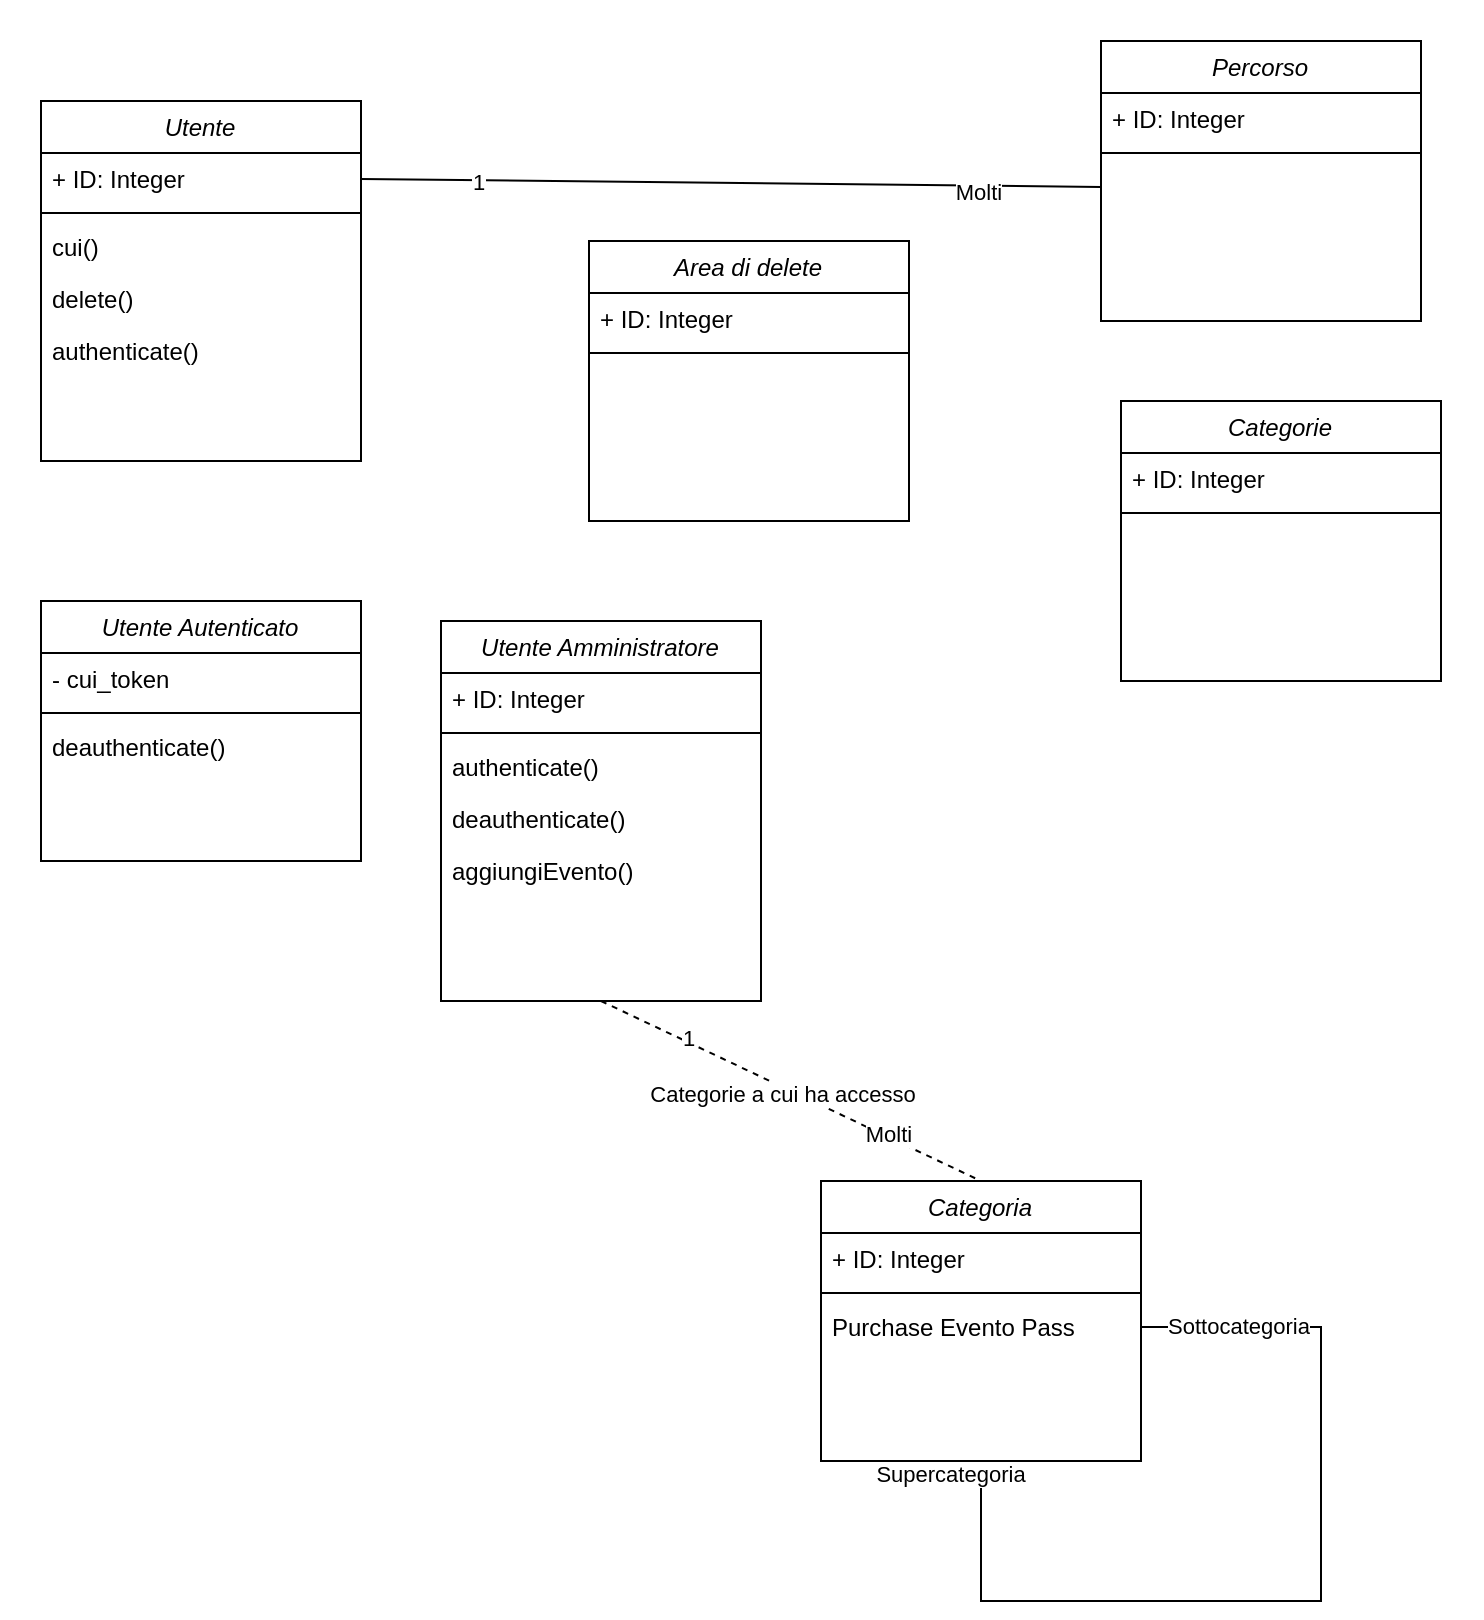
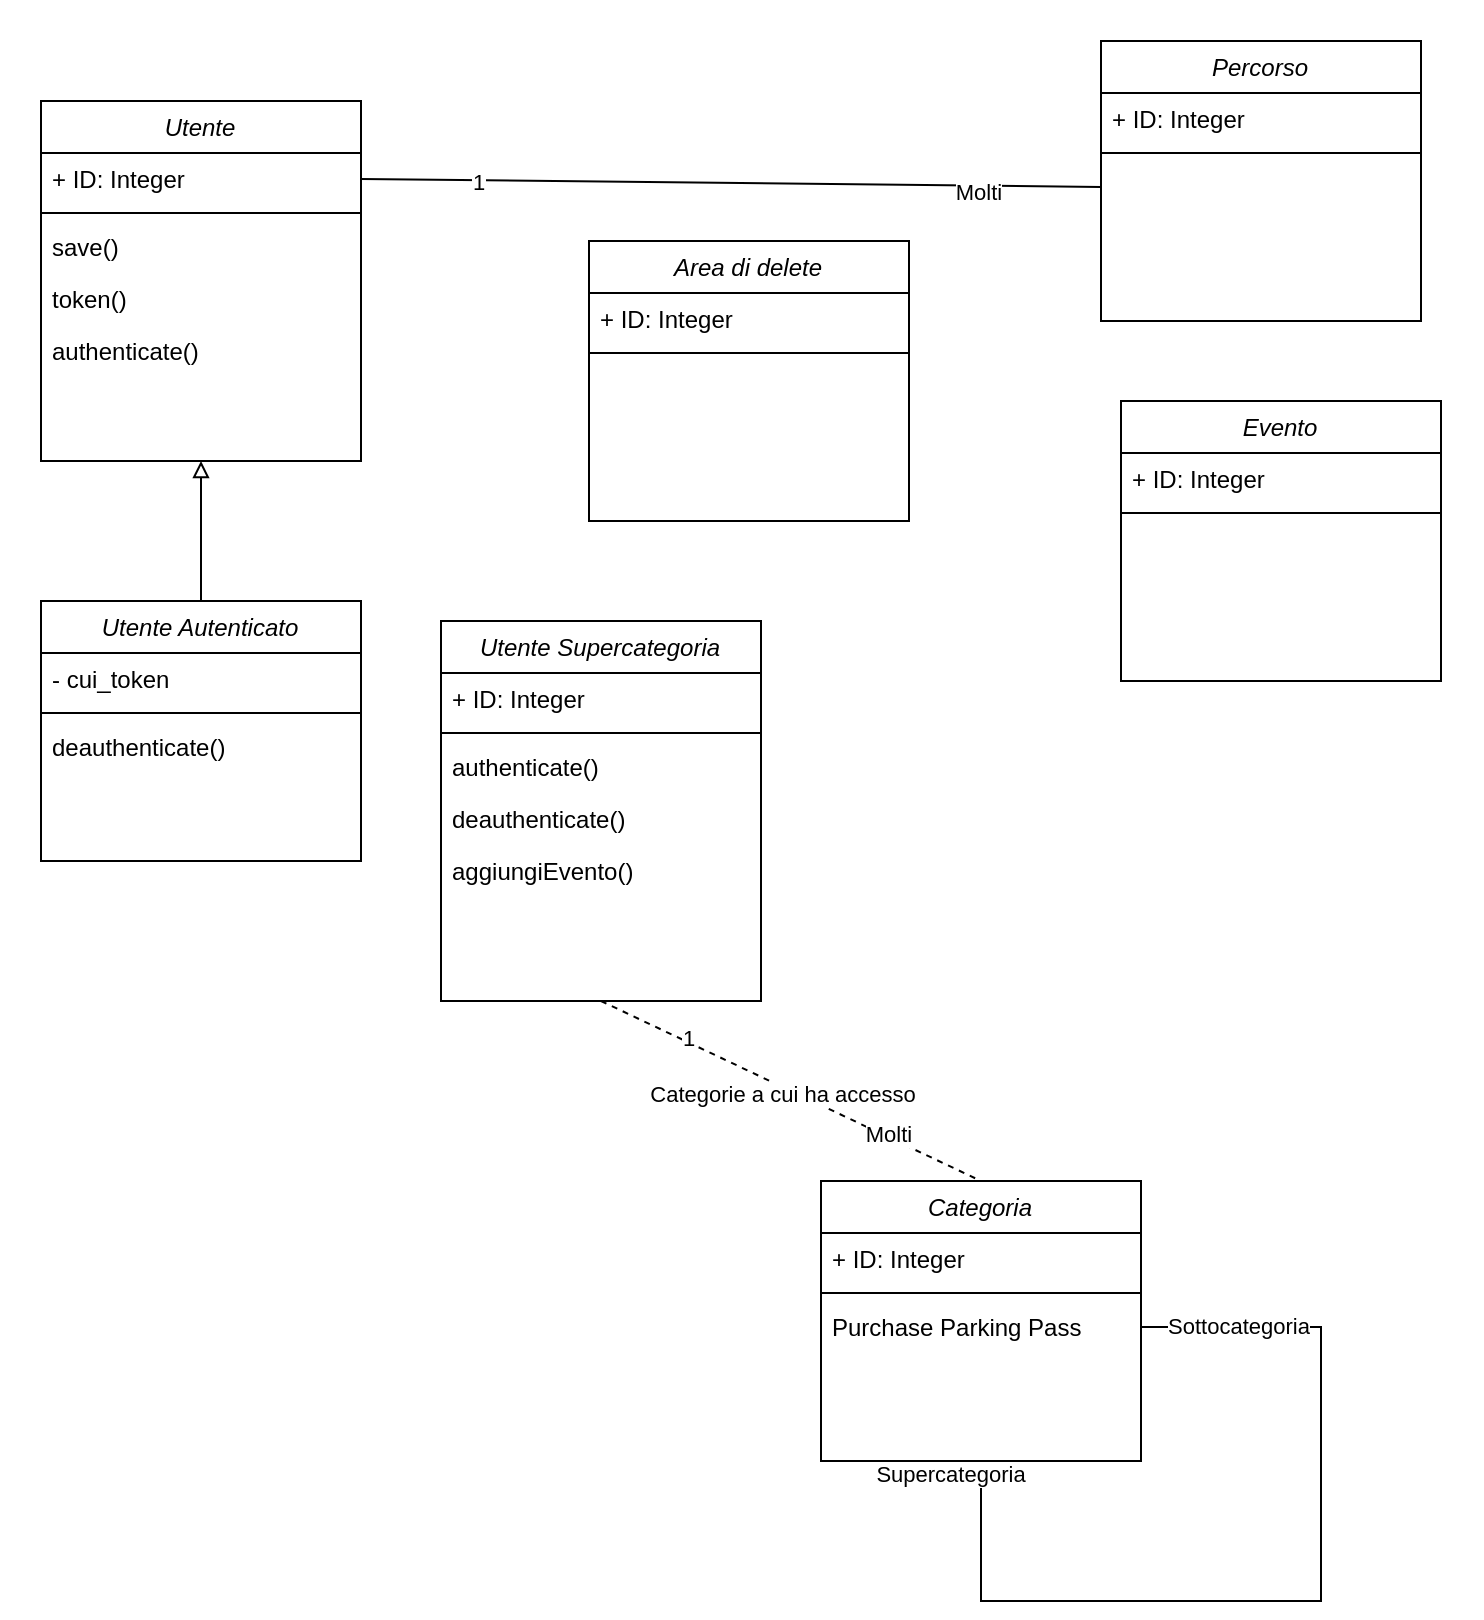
node "cui()": label "cui()" -> "save()"
node "delete()": label "delete()" -> "token()"
node "Categorie": label "Categorie" -> "Evento"
edge "Utente Autenticato" -> "Utente": added
node "Utente Amministratore": label "Utente Amministratore" -> "Utente Supercategoria"
node "Purchase Evento Pass": label "Purchase Evento Pass" -> "Purchase Parking Pass"
